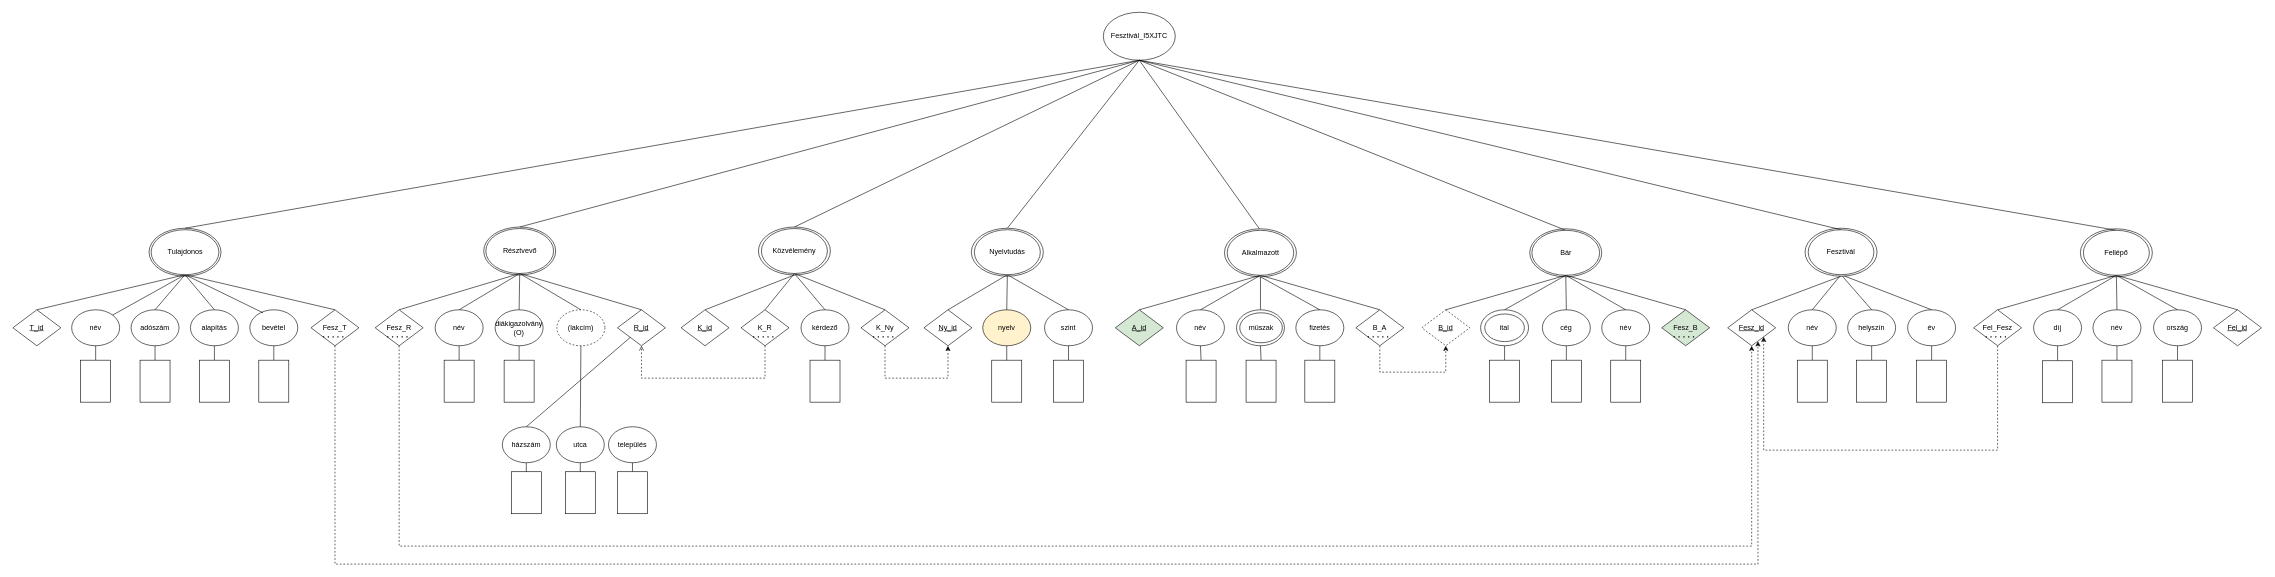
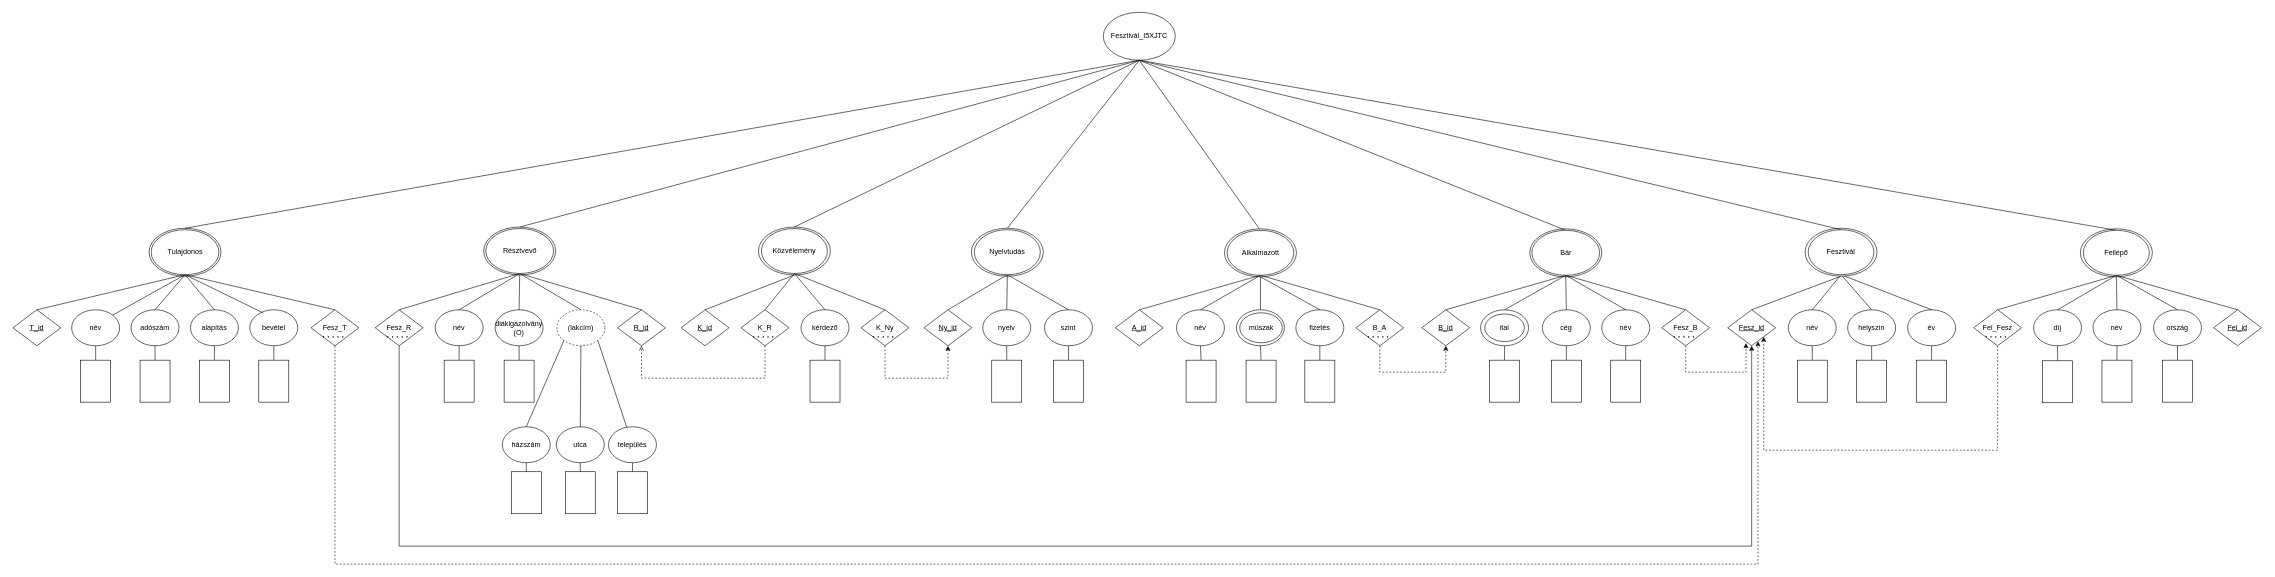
node "nyelv": fillcolor #fff2cc -> #ffffff
node "A_id": fillcolor #d5e8d4 -> #ffffff
node "B_id": style dashed -> solid
node "Fesz_B": fillcolor #d5e8d4 -> #ffffff
edge "Fesz_B" -> "Fesz_id": added
edge "R_id" -- "házszám": now "(lakcím)" -- "házszám"
edge "(lakcím)" -- "település": added
edge "Fesz_R" -> "Fesz_id": style dashed -> solid
